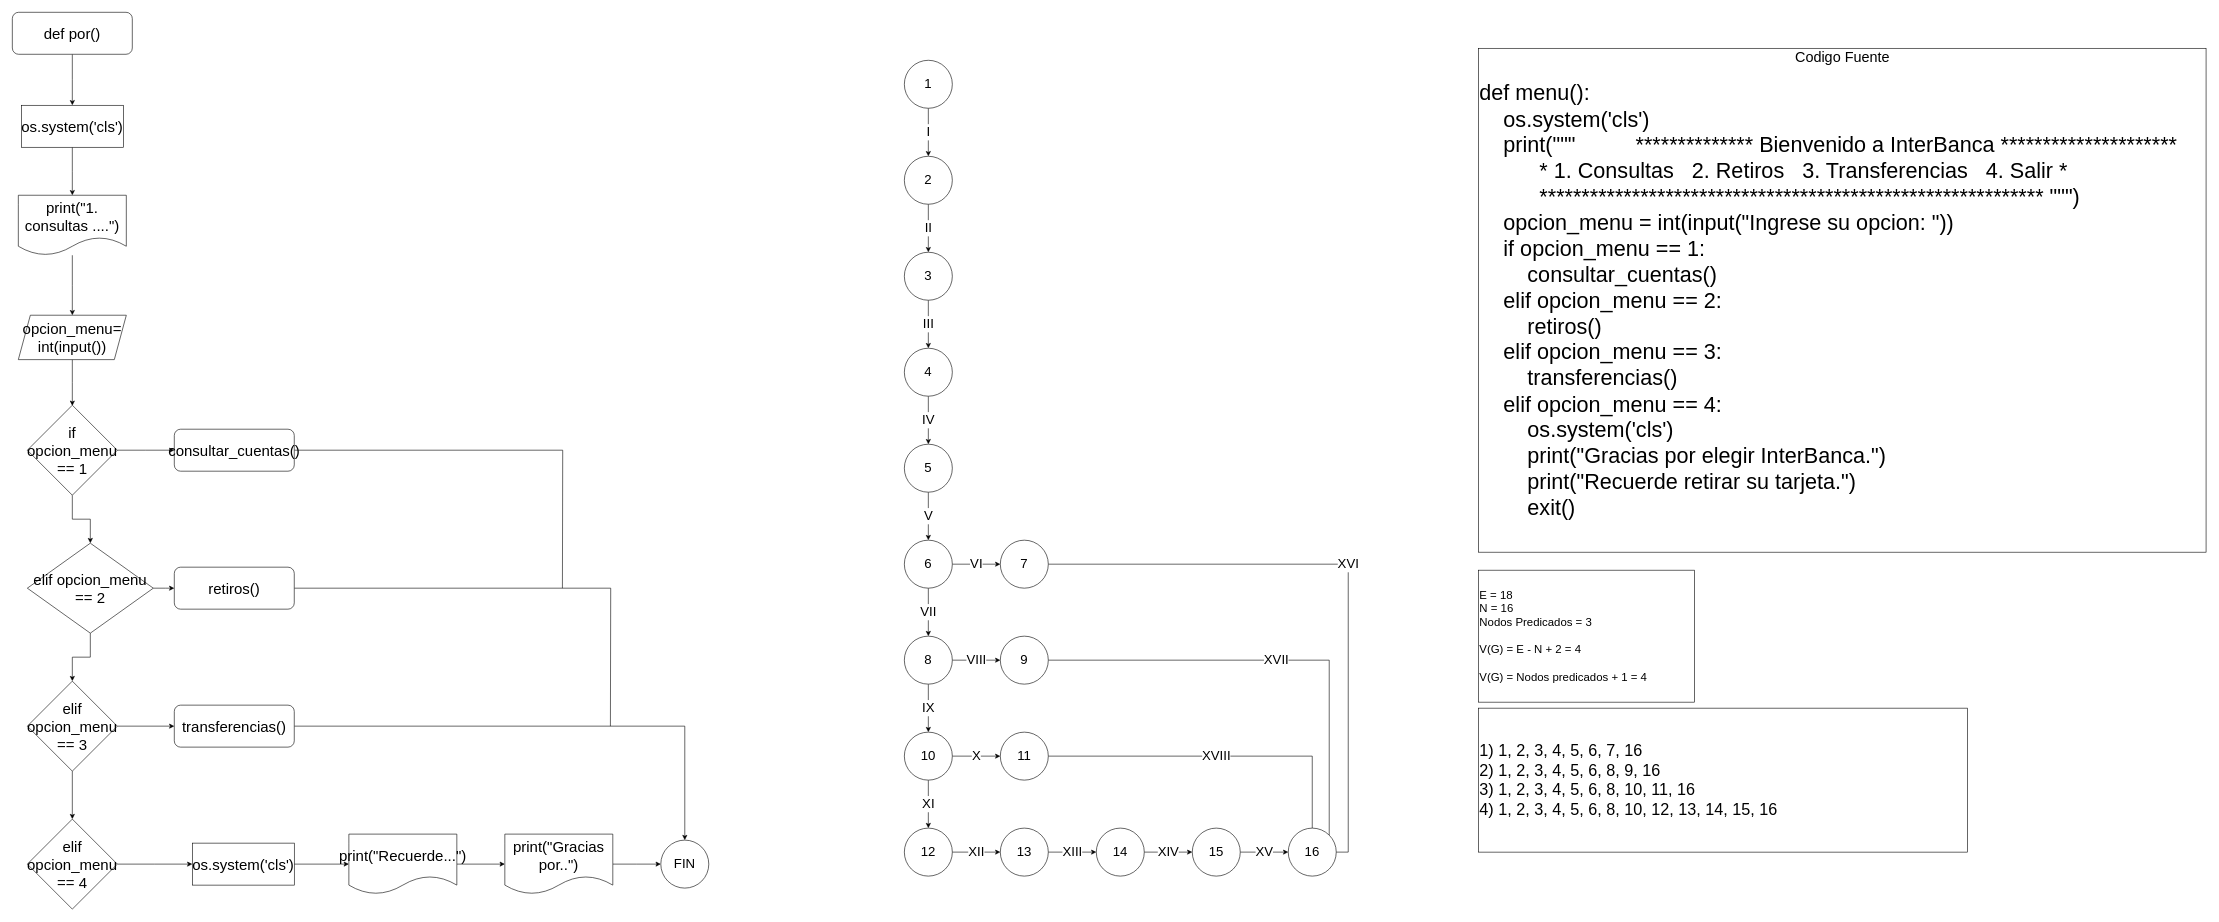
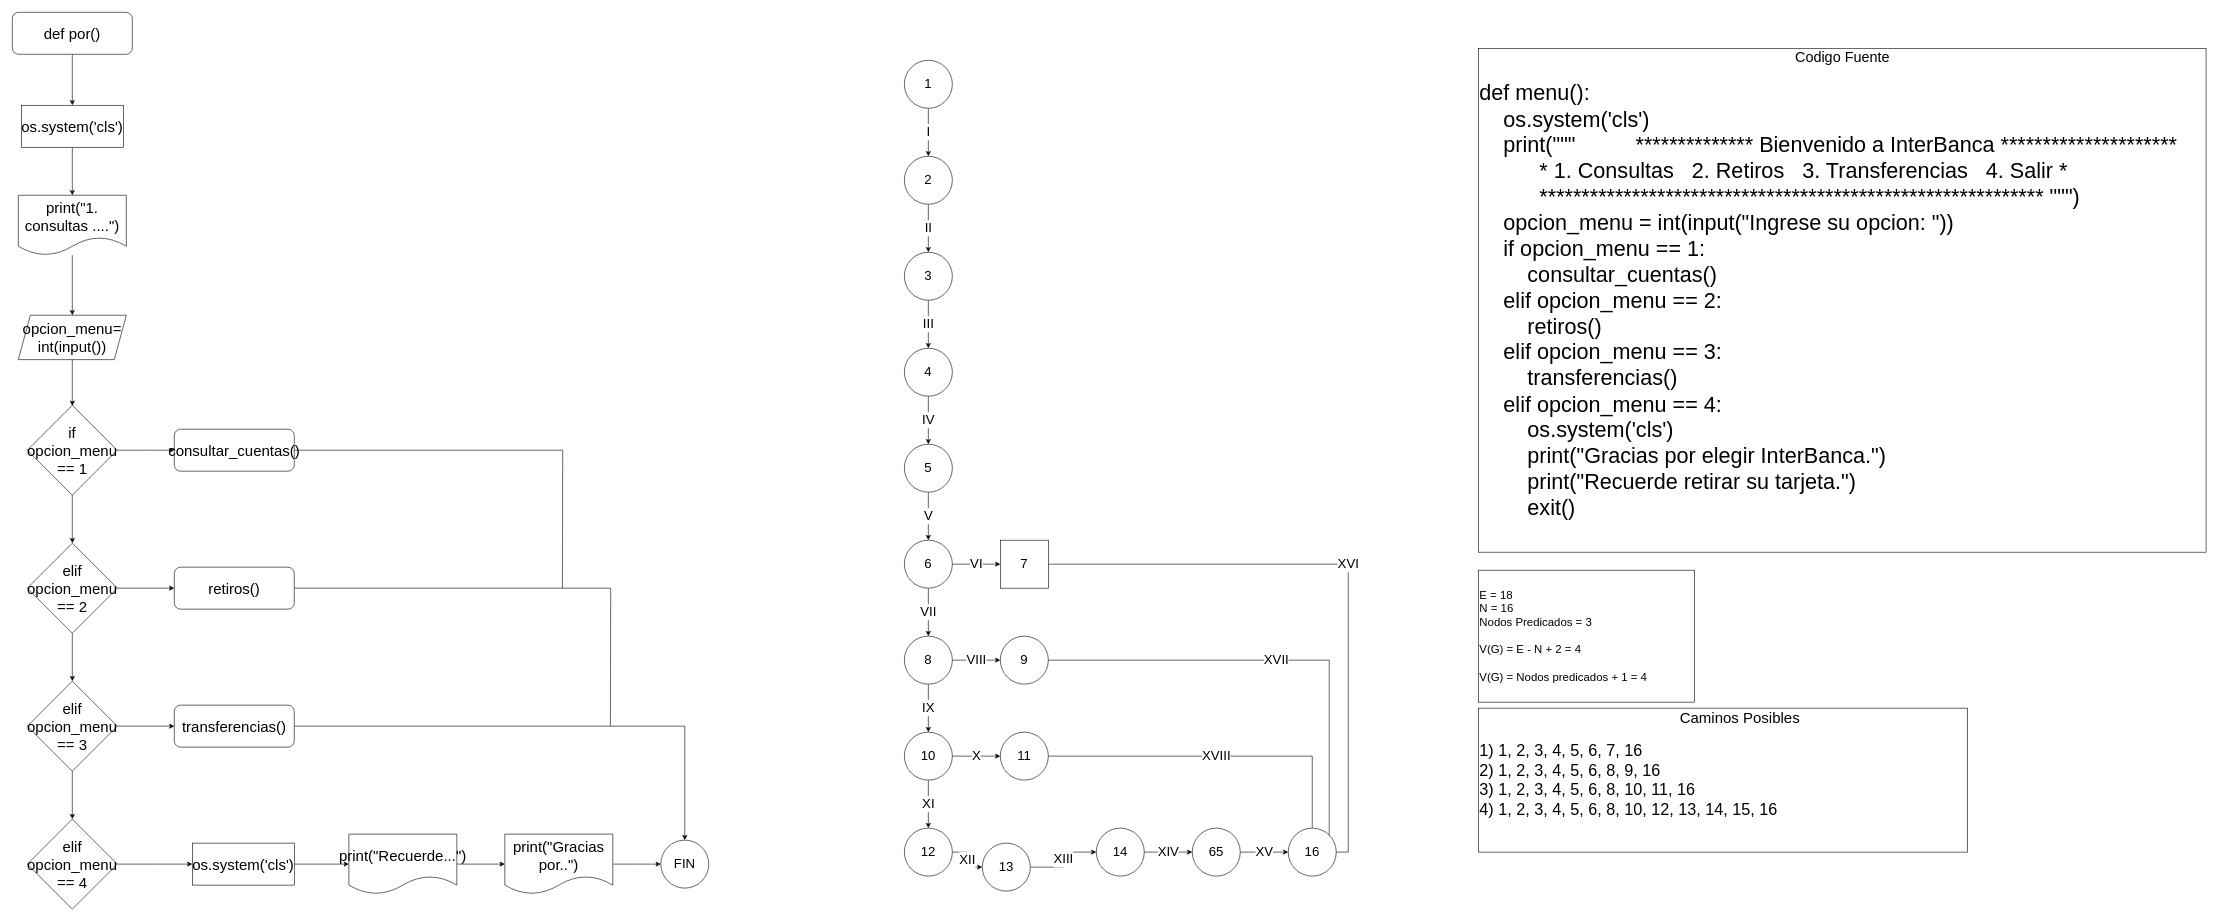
node "7": shape ellipse -> rectangle
node "elif opcion_menu == 2": size 126x90 -> 90x90
node "Caminos Posibles": added
node "13": moved (1025, 852) -> (1007, 867)
node "15": label "15" -> "65"
